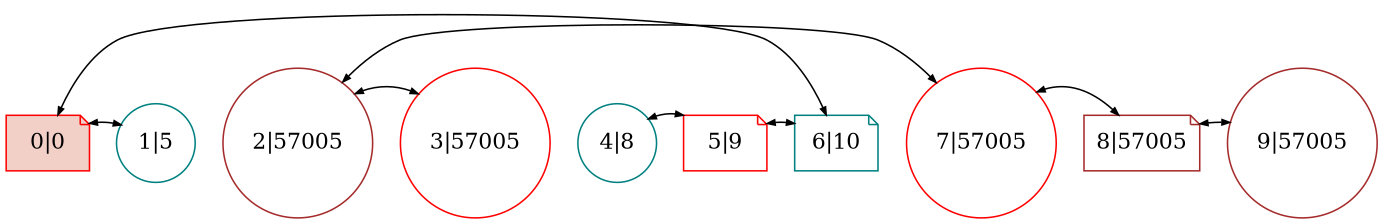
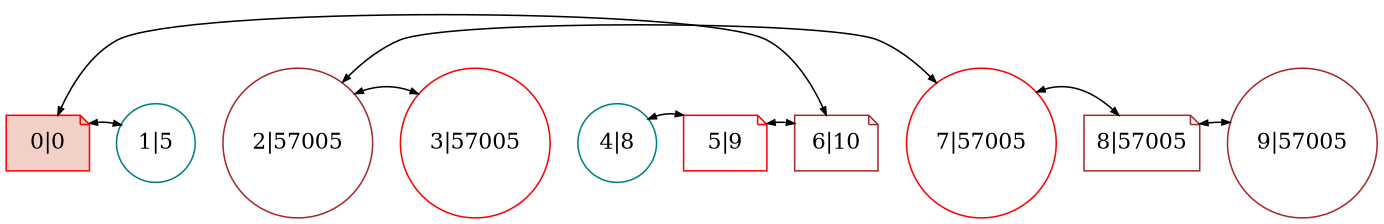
node "6|10": color teal -> brown
